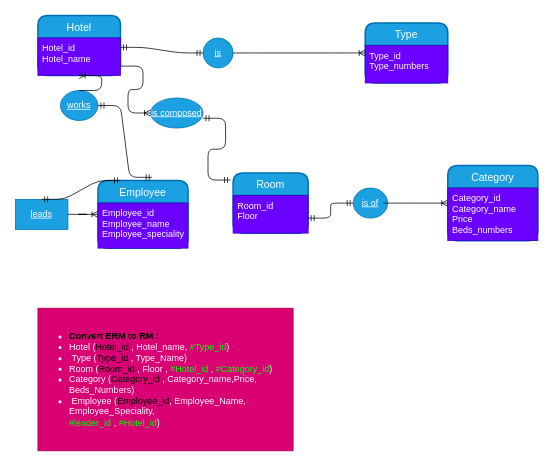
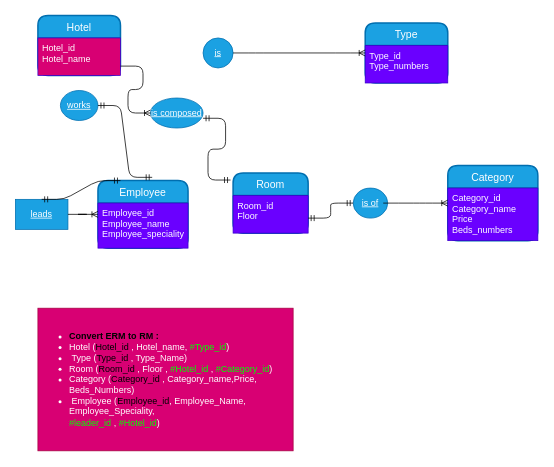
edge "is" -- "Hotel_id Hotel_name": removed
node "Hotel_id Hotel_name": fillcolor #6a00ff -> #d80073
edge "works" -> "Hotel": removed
